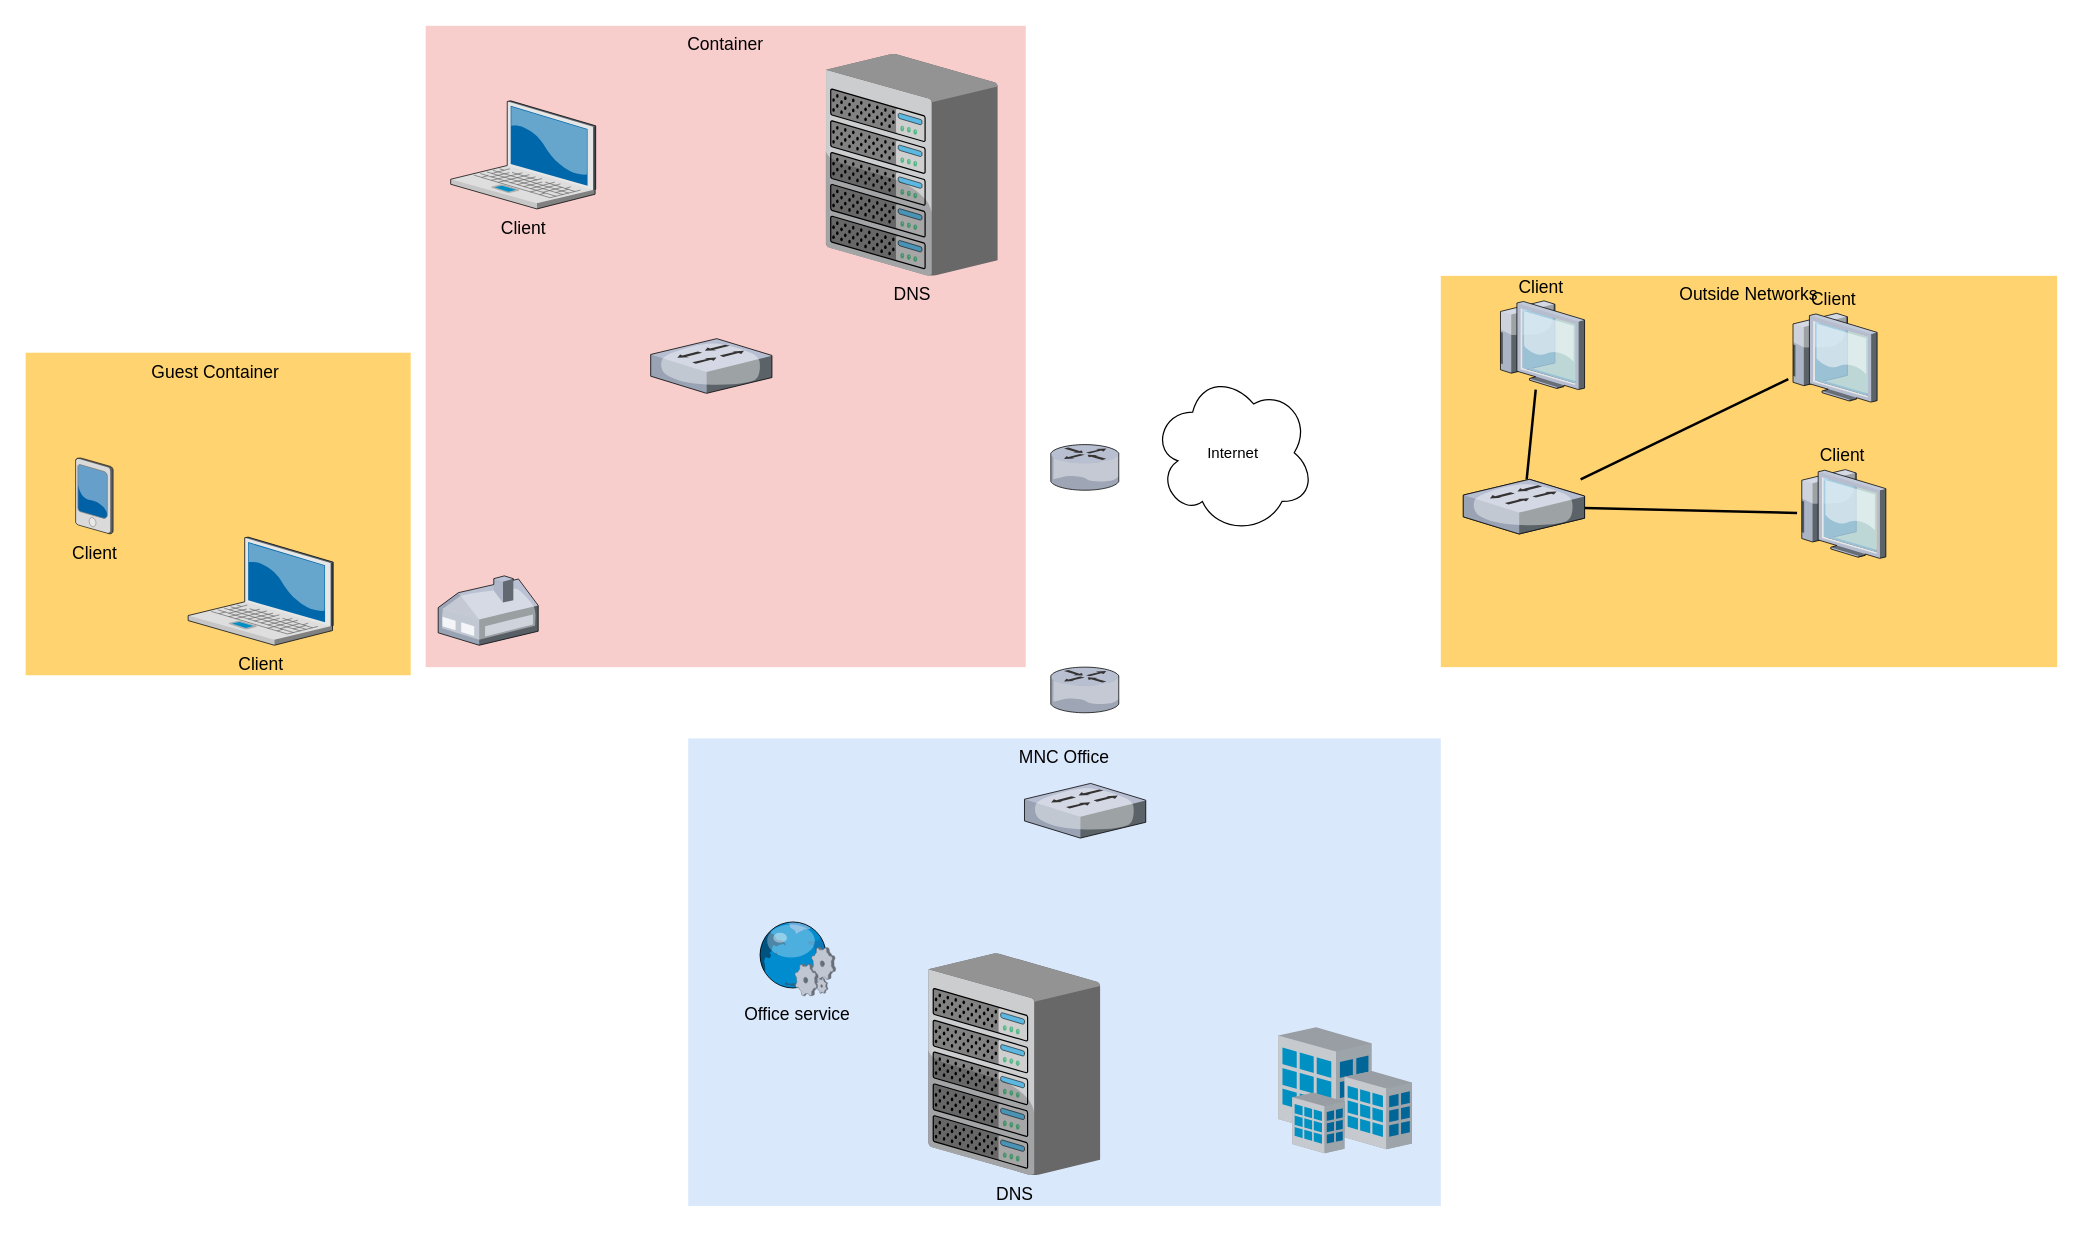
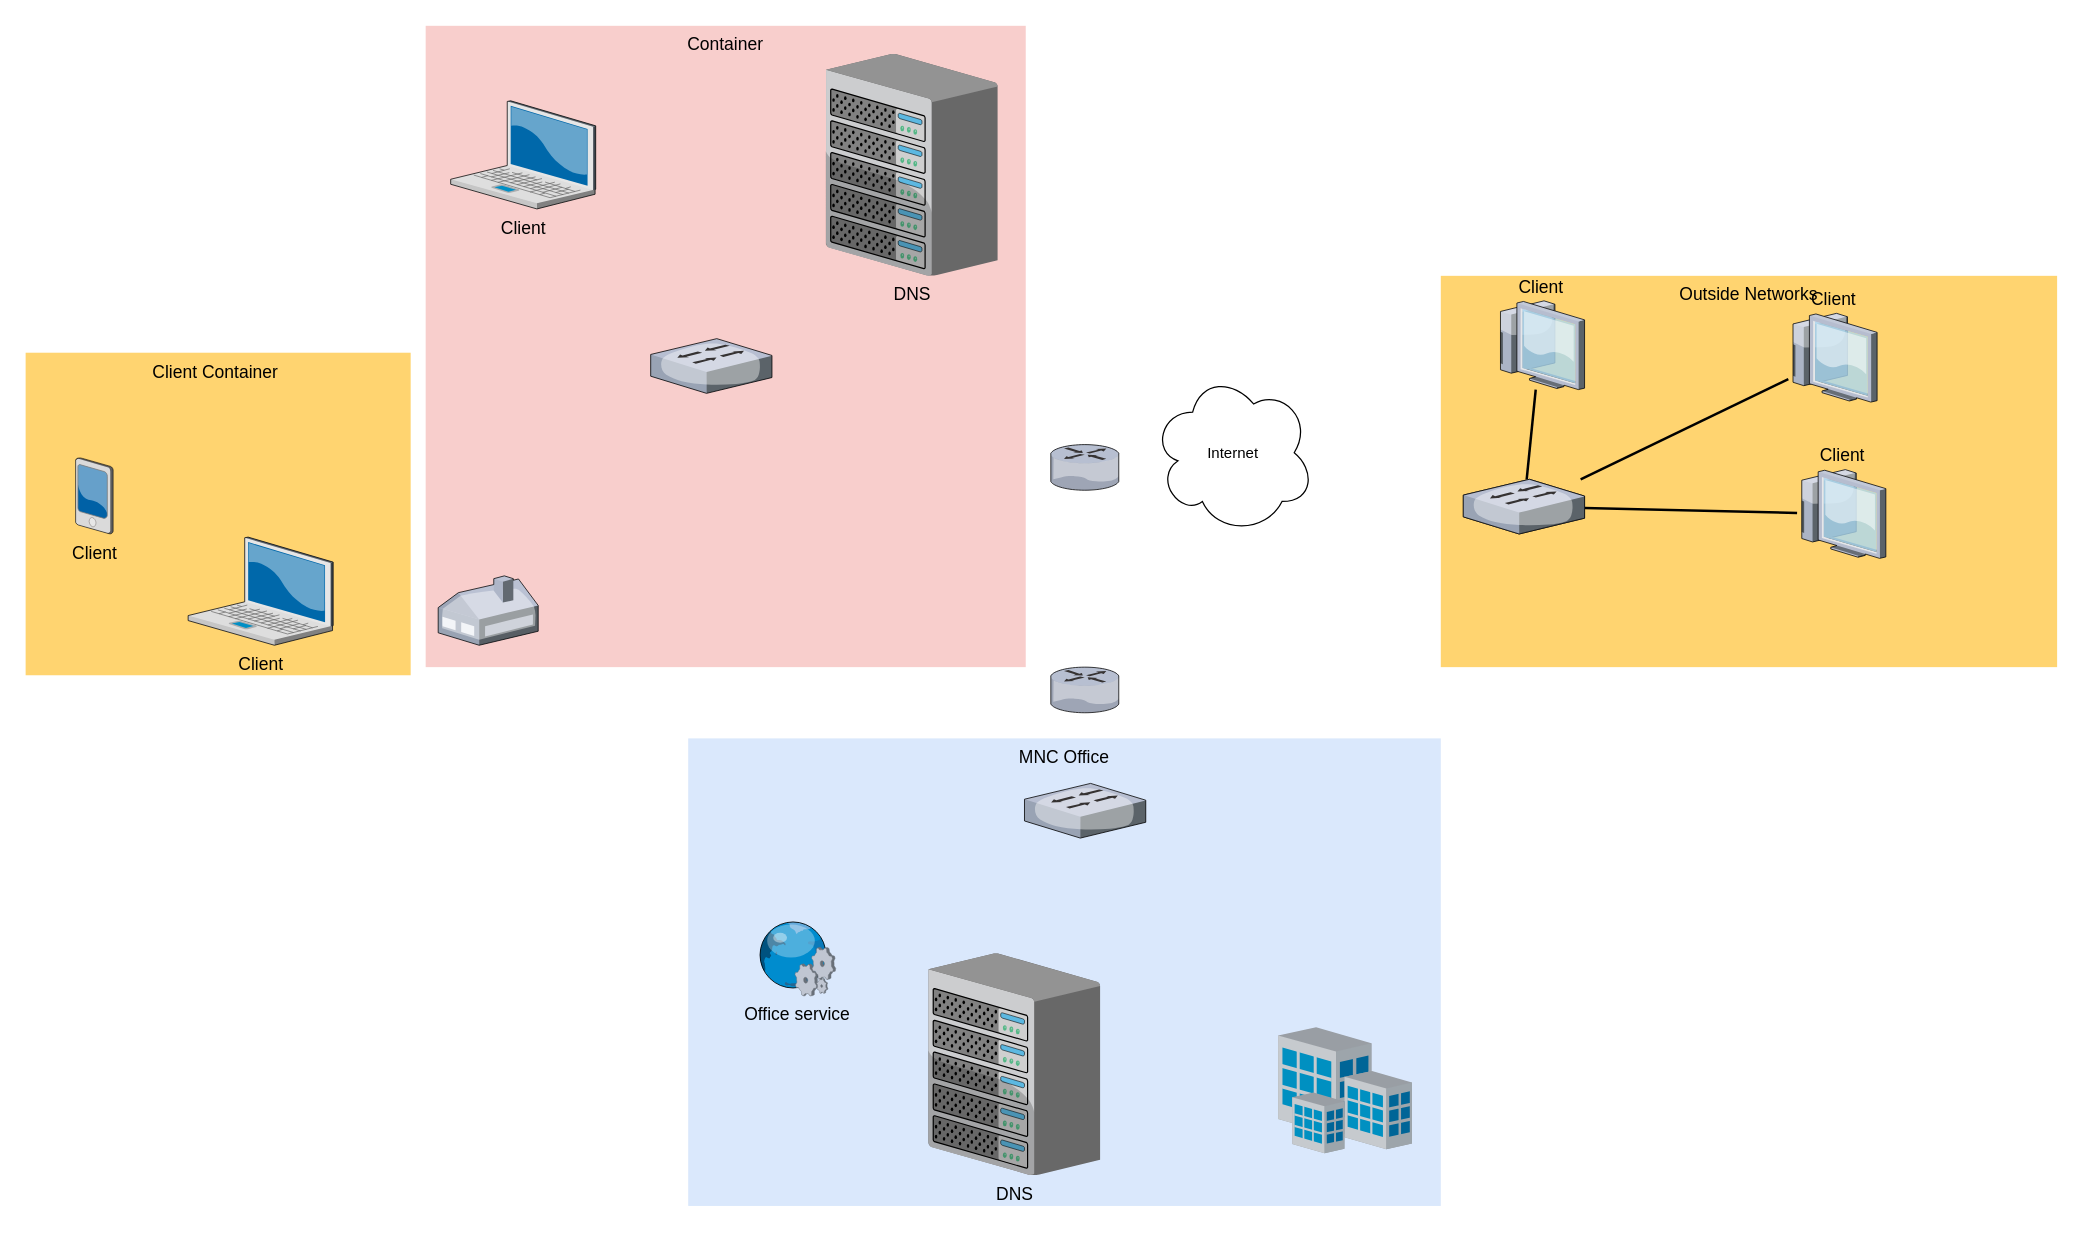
node "Guest Container": label "Guest Container" -> "Client Container"
